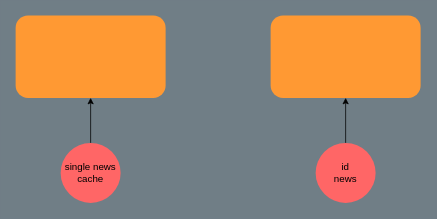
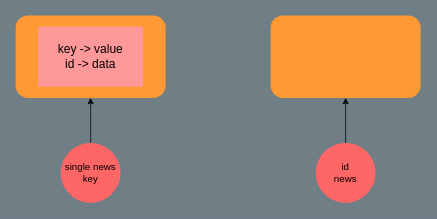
node "key -> value id -> data": added
node "single news cache": label "single news cache" -> "single news key"
